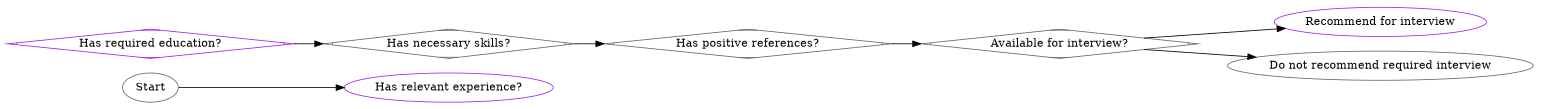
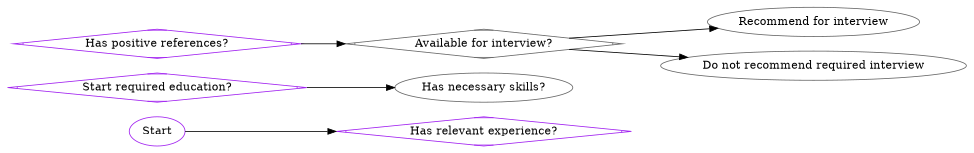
node "Recommend for interview": color purple -> gray40
node "Has required education?": label "Has required education?" -> "Start required education?"
node "Has necessary skills?": shape Mdiamond -> ellipse
edge "Has necessary skills?" -> "Has positive references?": removed
node "Has positive references?": color gray40 -> purple
node "Start": color gray40 -> purple
node "Has relevant experience?": shape ellipse -> Mdiamond
